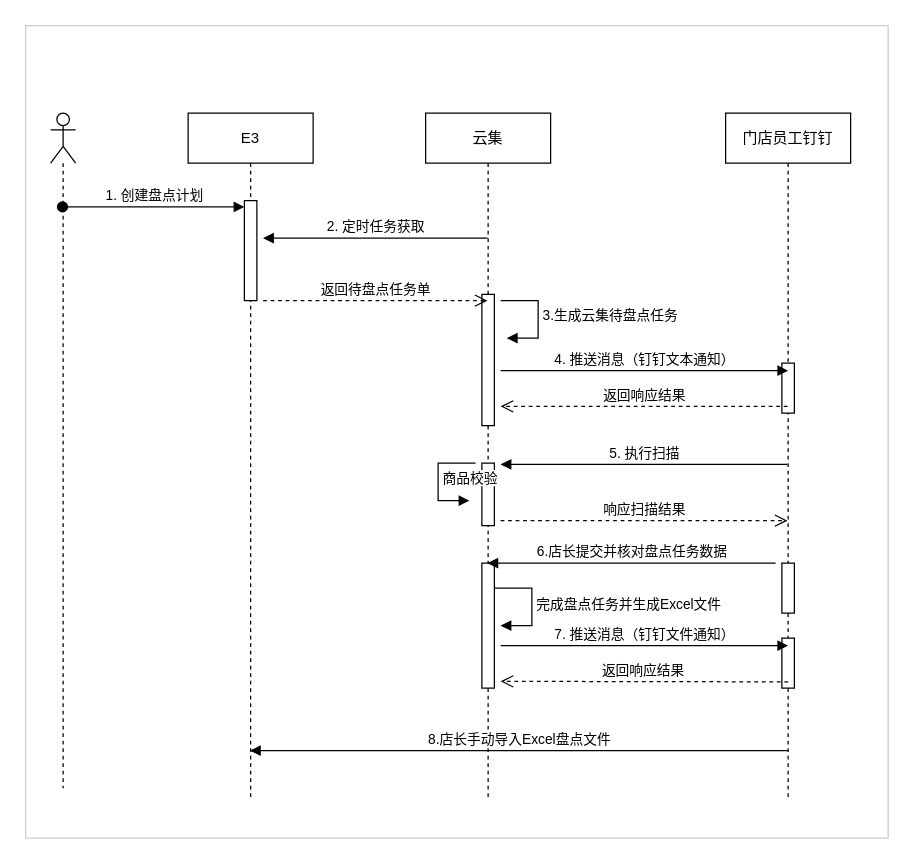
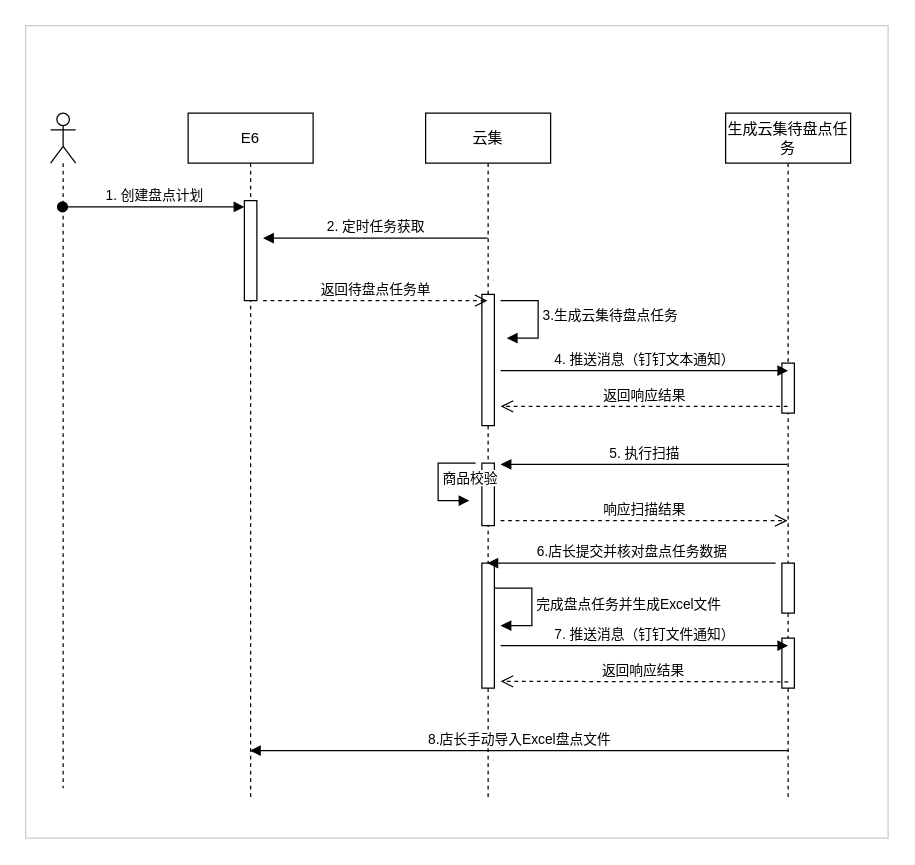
node "E3": label "E3" -> "E6"
node "门店员工钉钉": label "门店员工钉钉" -> "生成云集待盘点任务"
